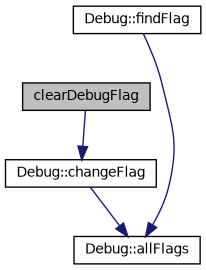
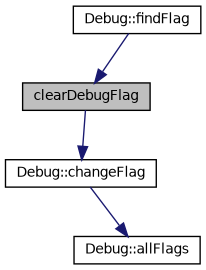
edge "Debug::findFlag" -> "Debug::allFlags": now "Debug::findFlag" -> "clearDebugFlag"
